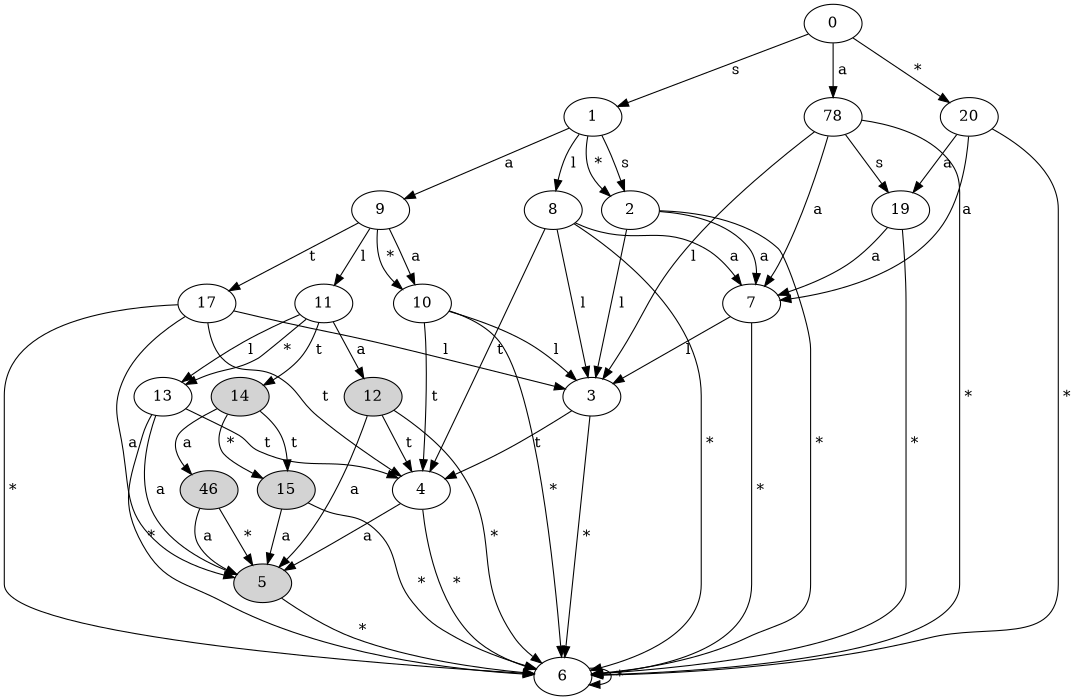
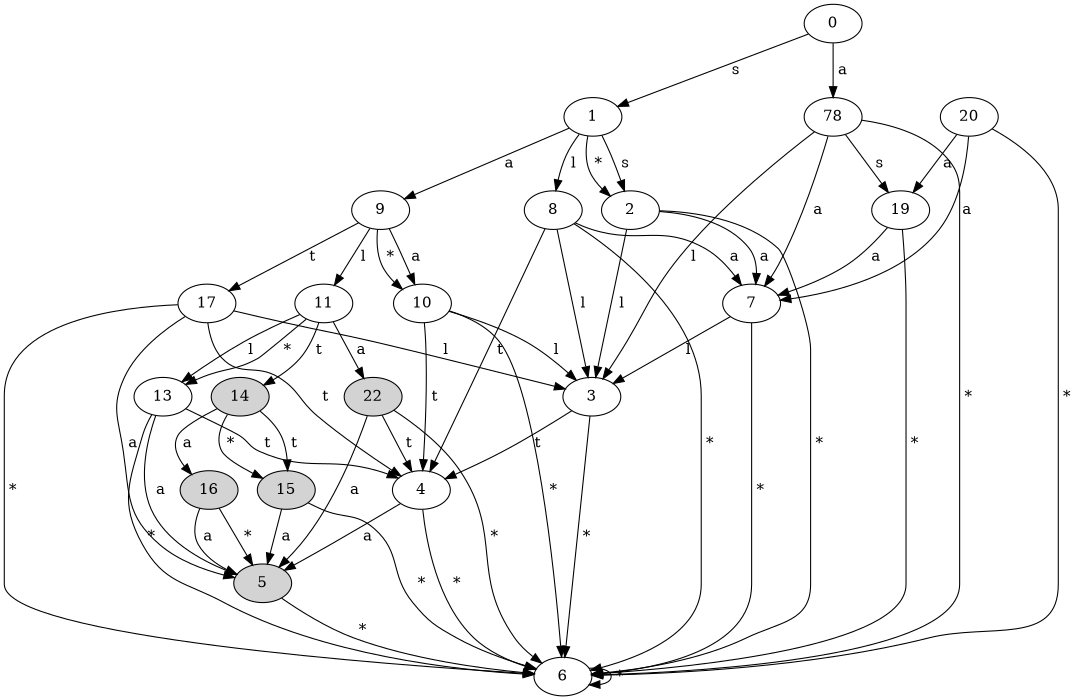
edge "0" -> "20": removed, label "*"
node "12": label "12" -> "22"
node "46": label "46" -> "16"
